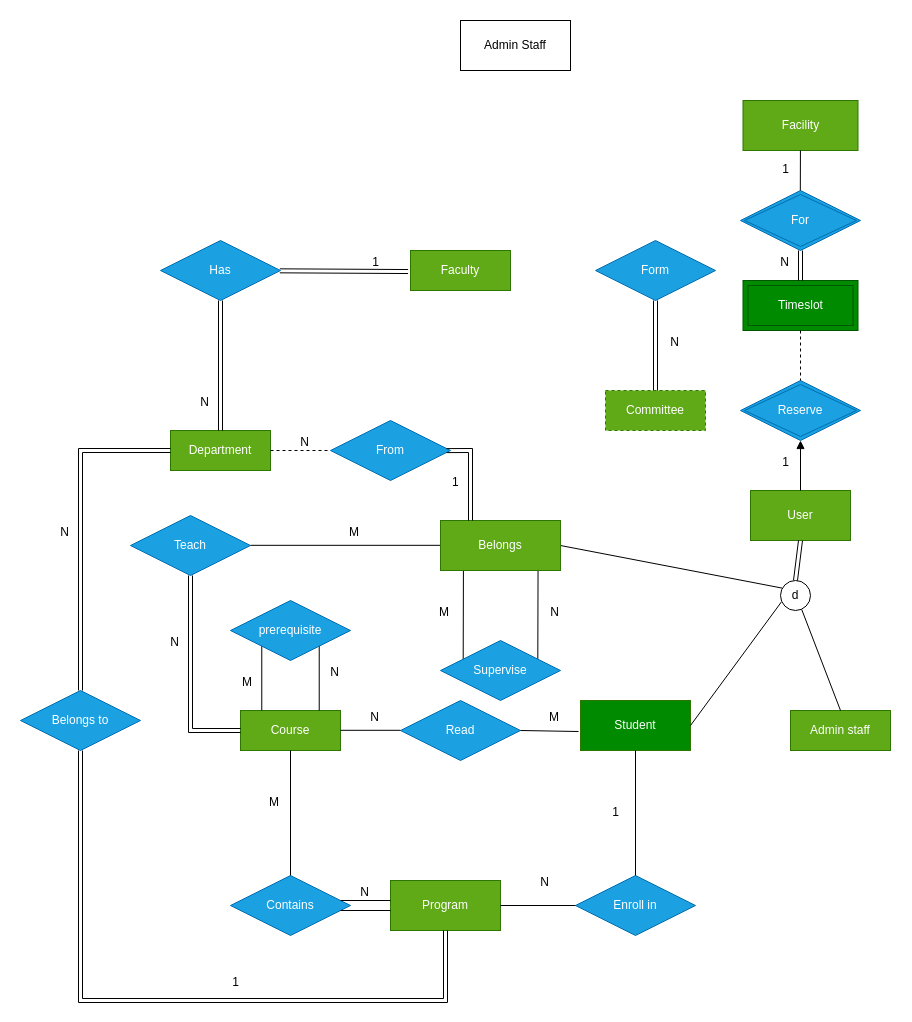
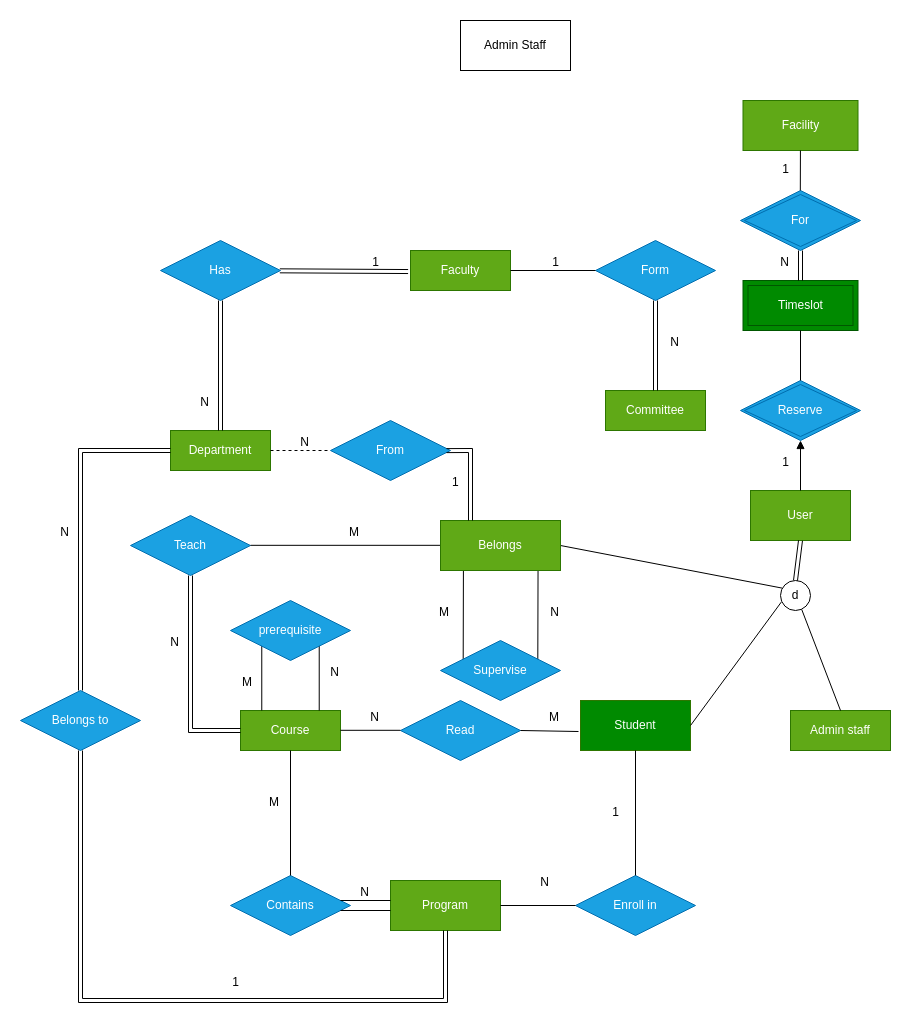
edge "Faculty" -- "Form": added, label "1"
edge "Timeslot" -- "Reserve": style dashed -> solid
node "Committee": style dashed -> solid
